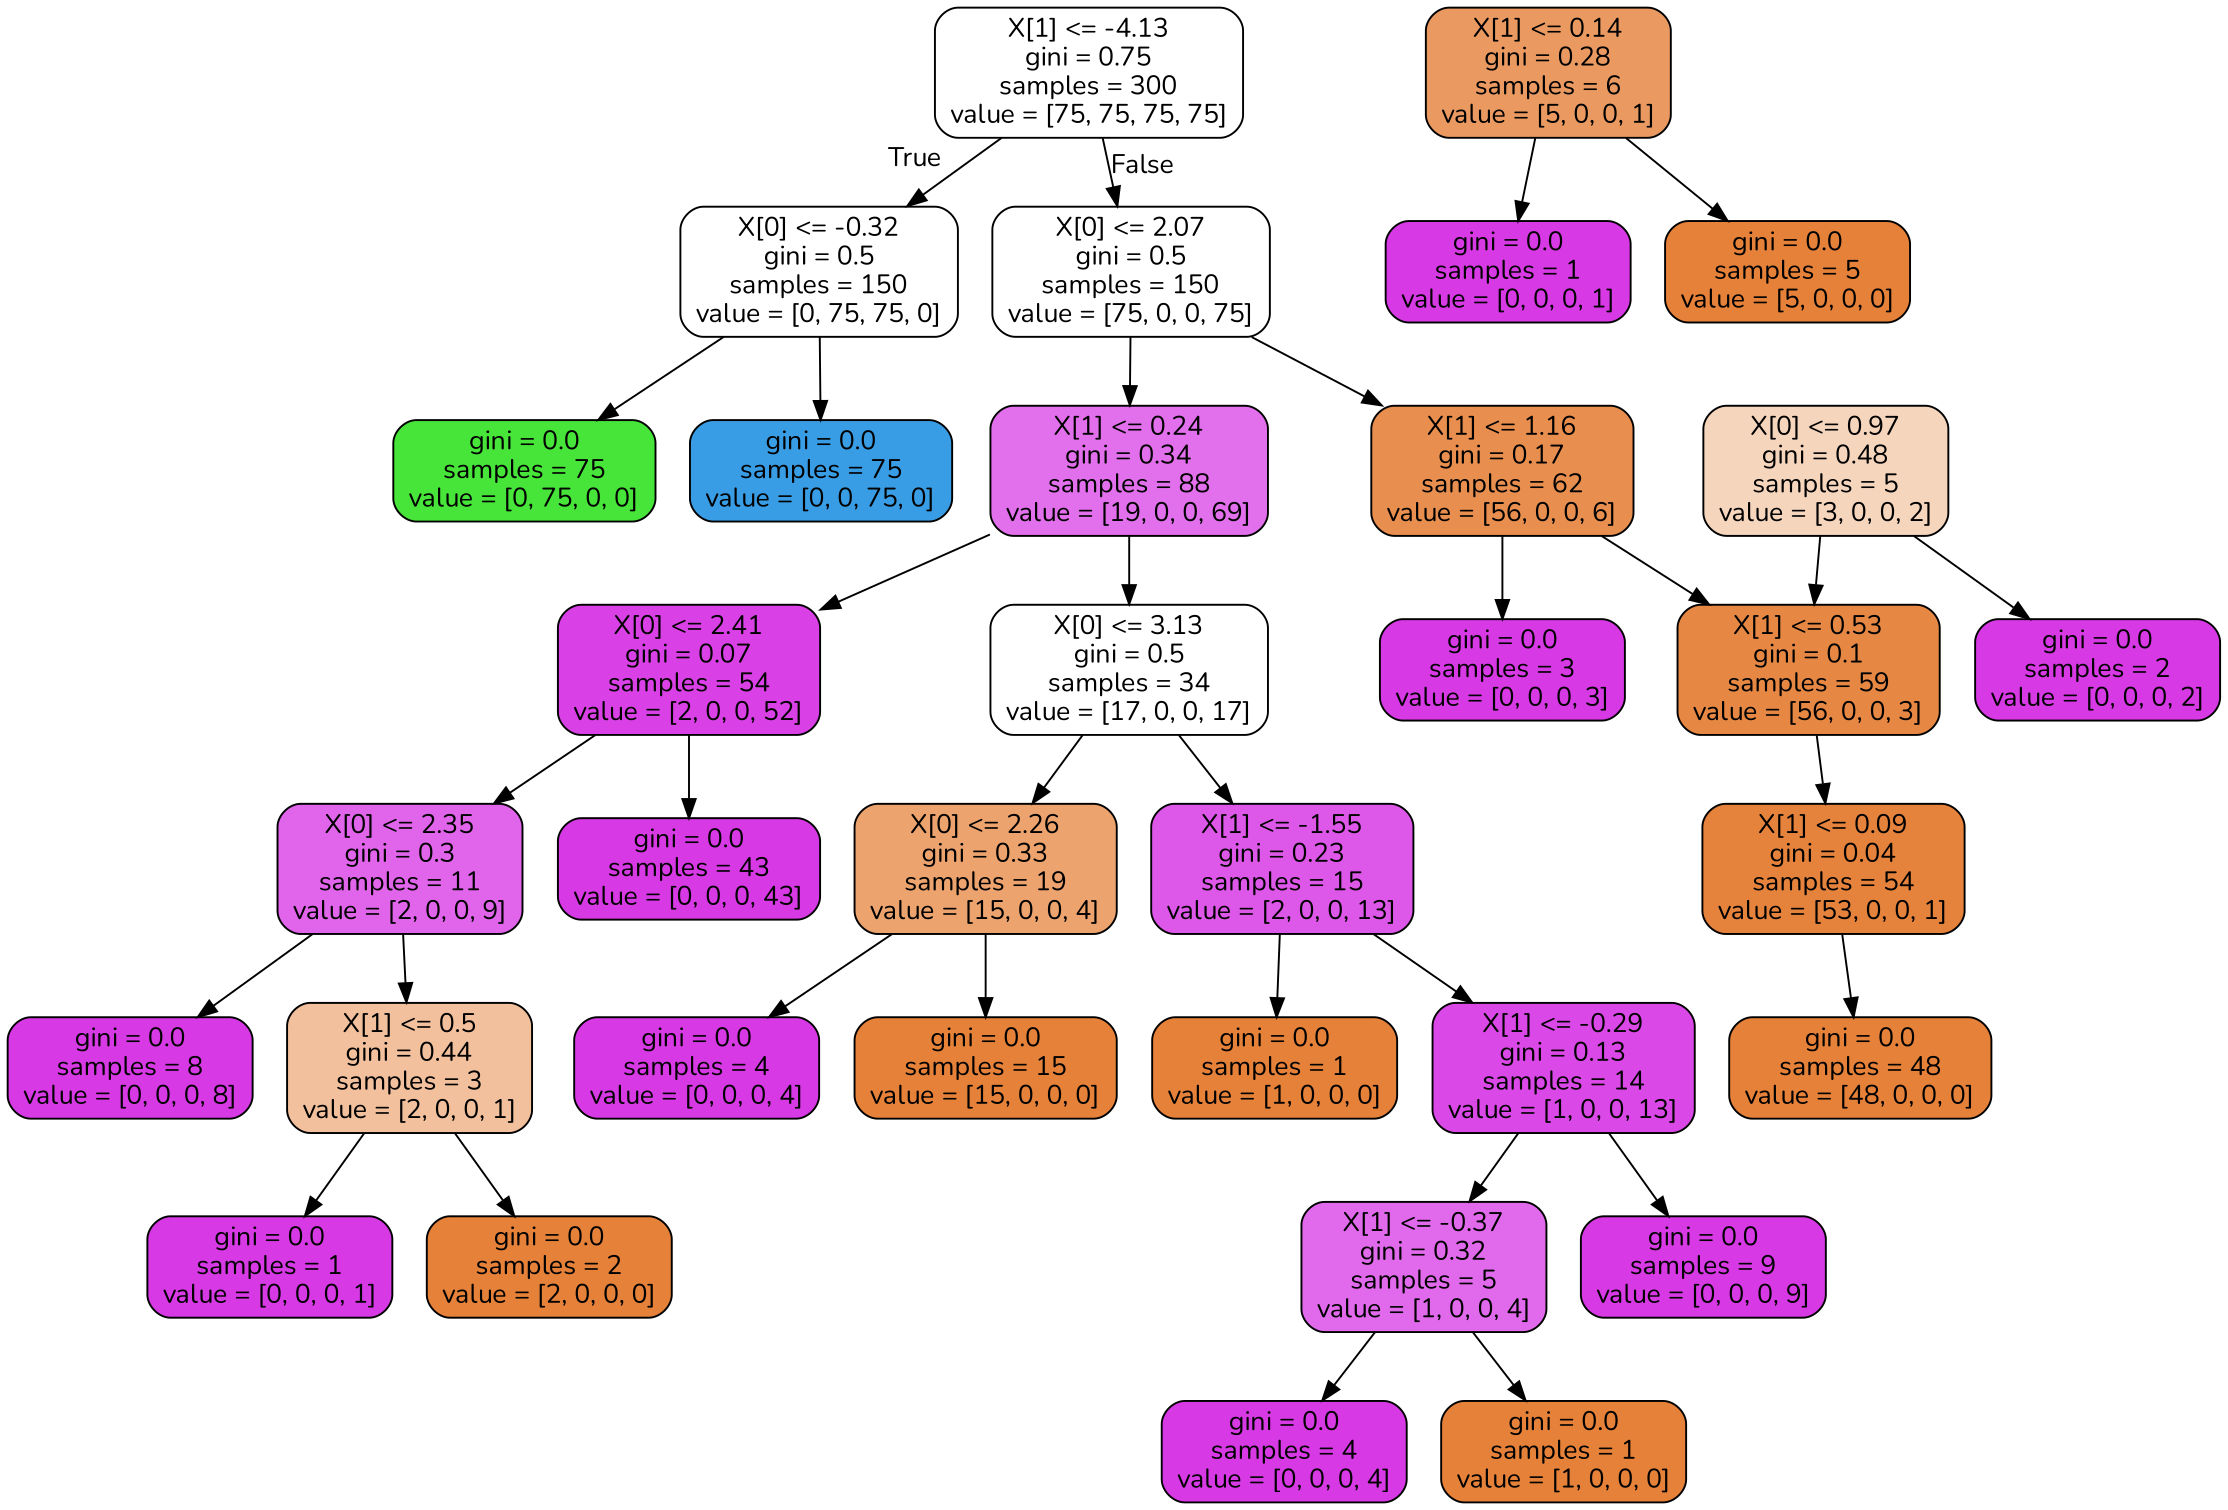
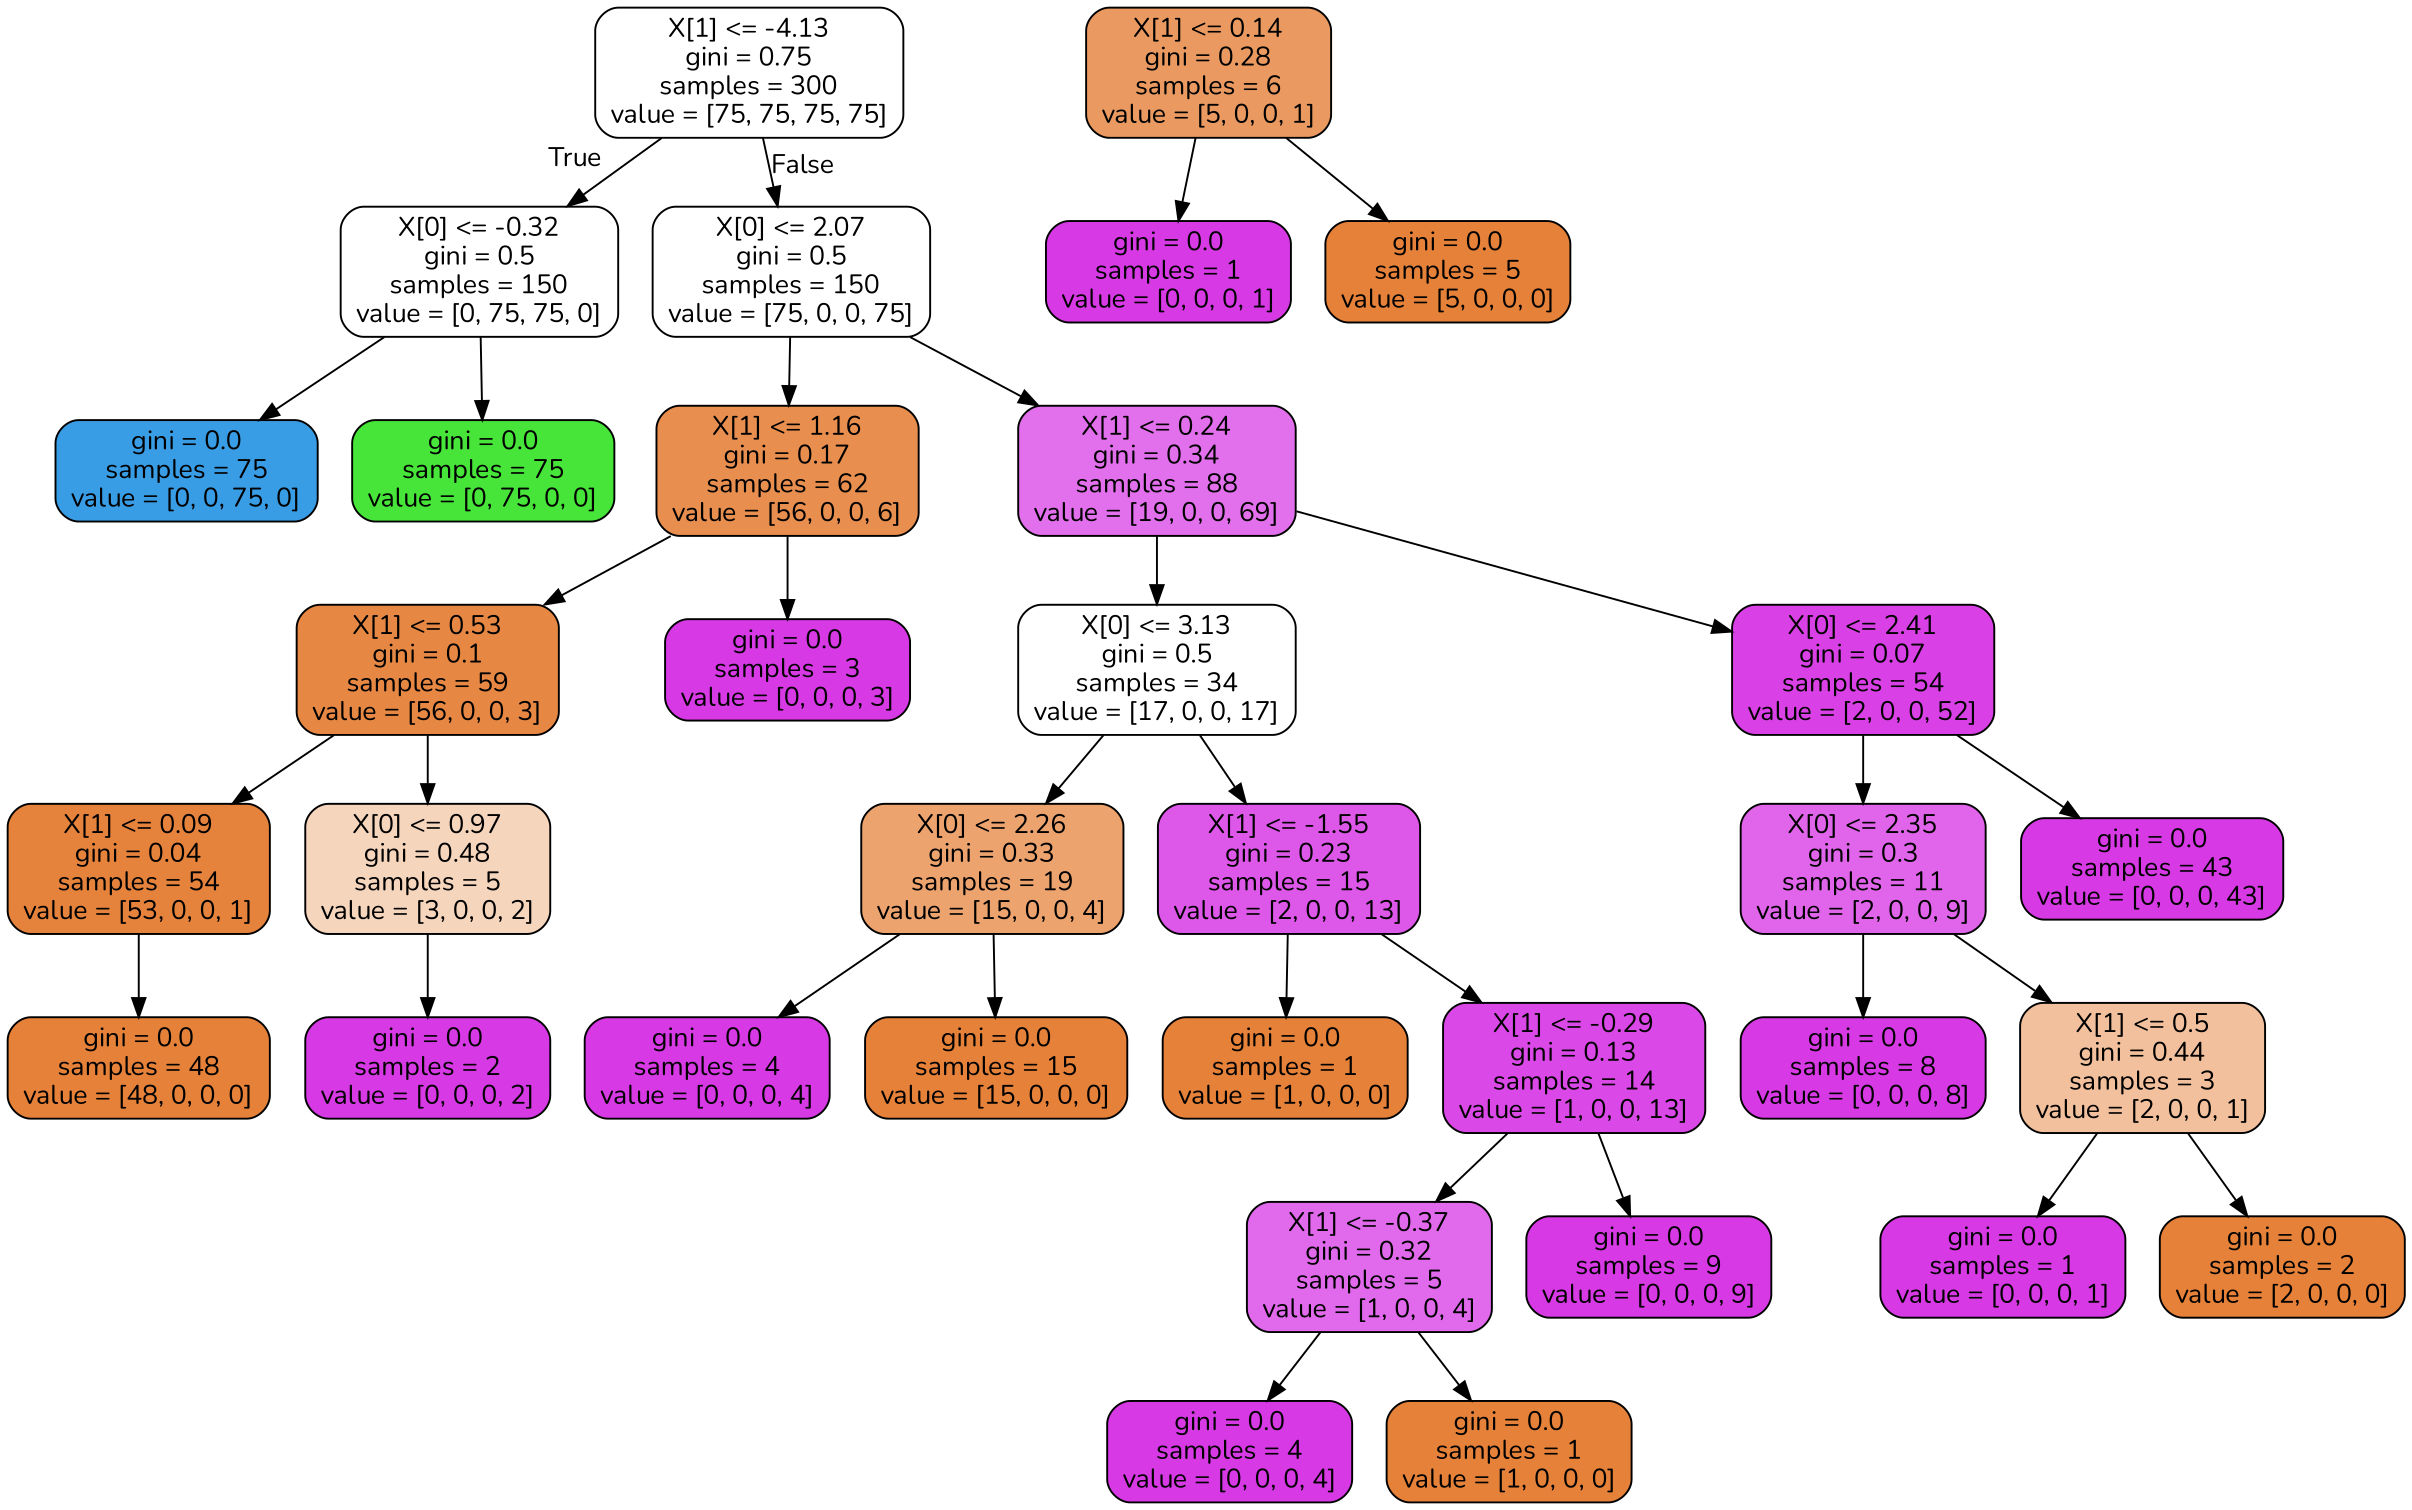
edge "X[0] <= 0.97 gini = 0.48 samples = 5 value = [3, 0, 0, 2]" -> "X[1] <= 0.53 gini = 0.1 samples = 59 value = [56, 0, 0, 3]": reversed
